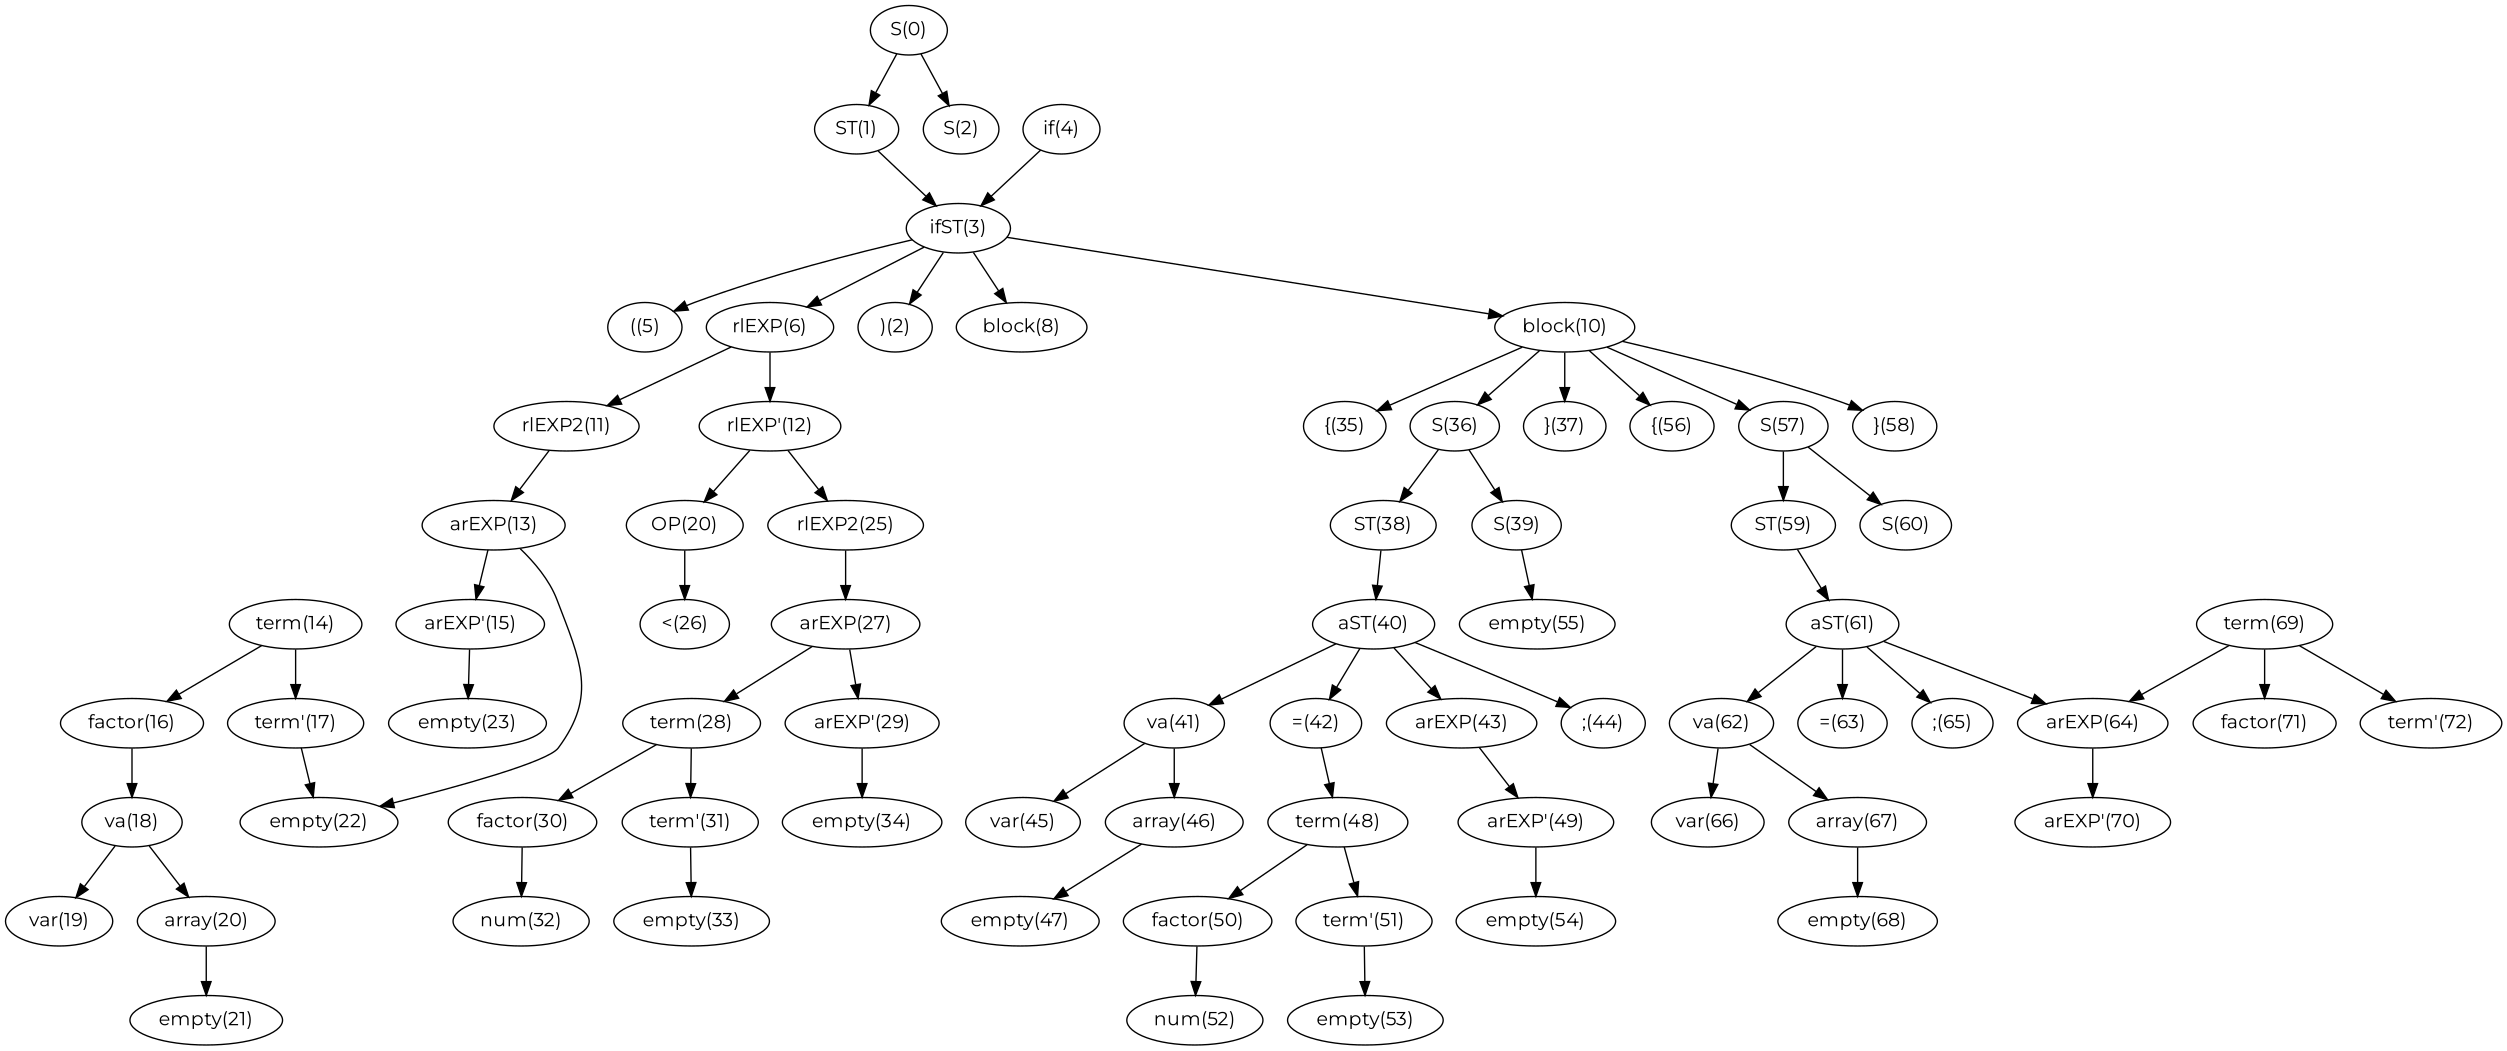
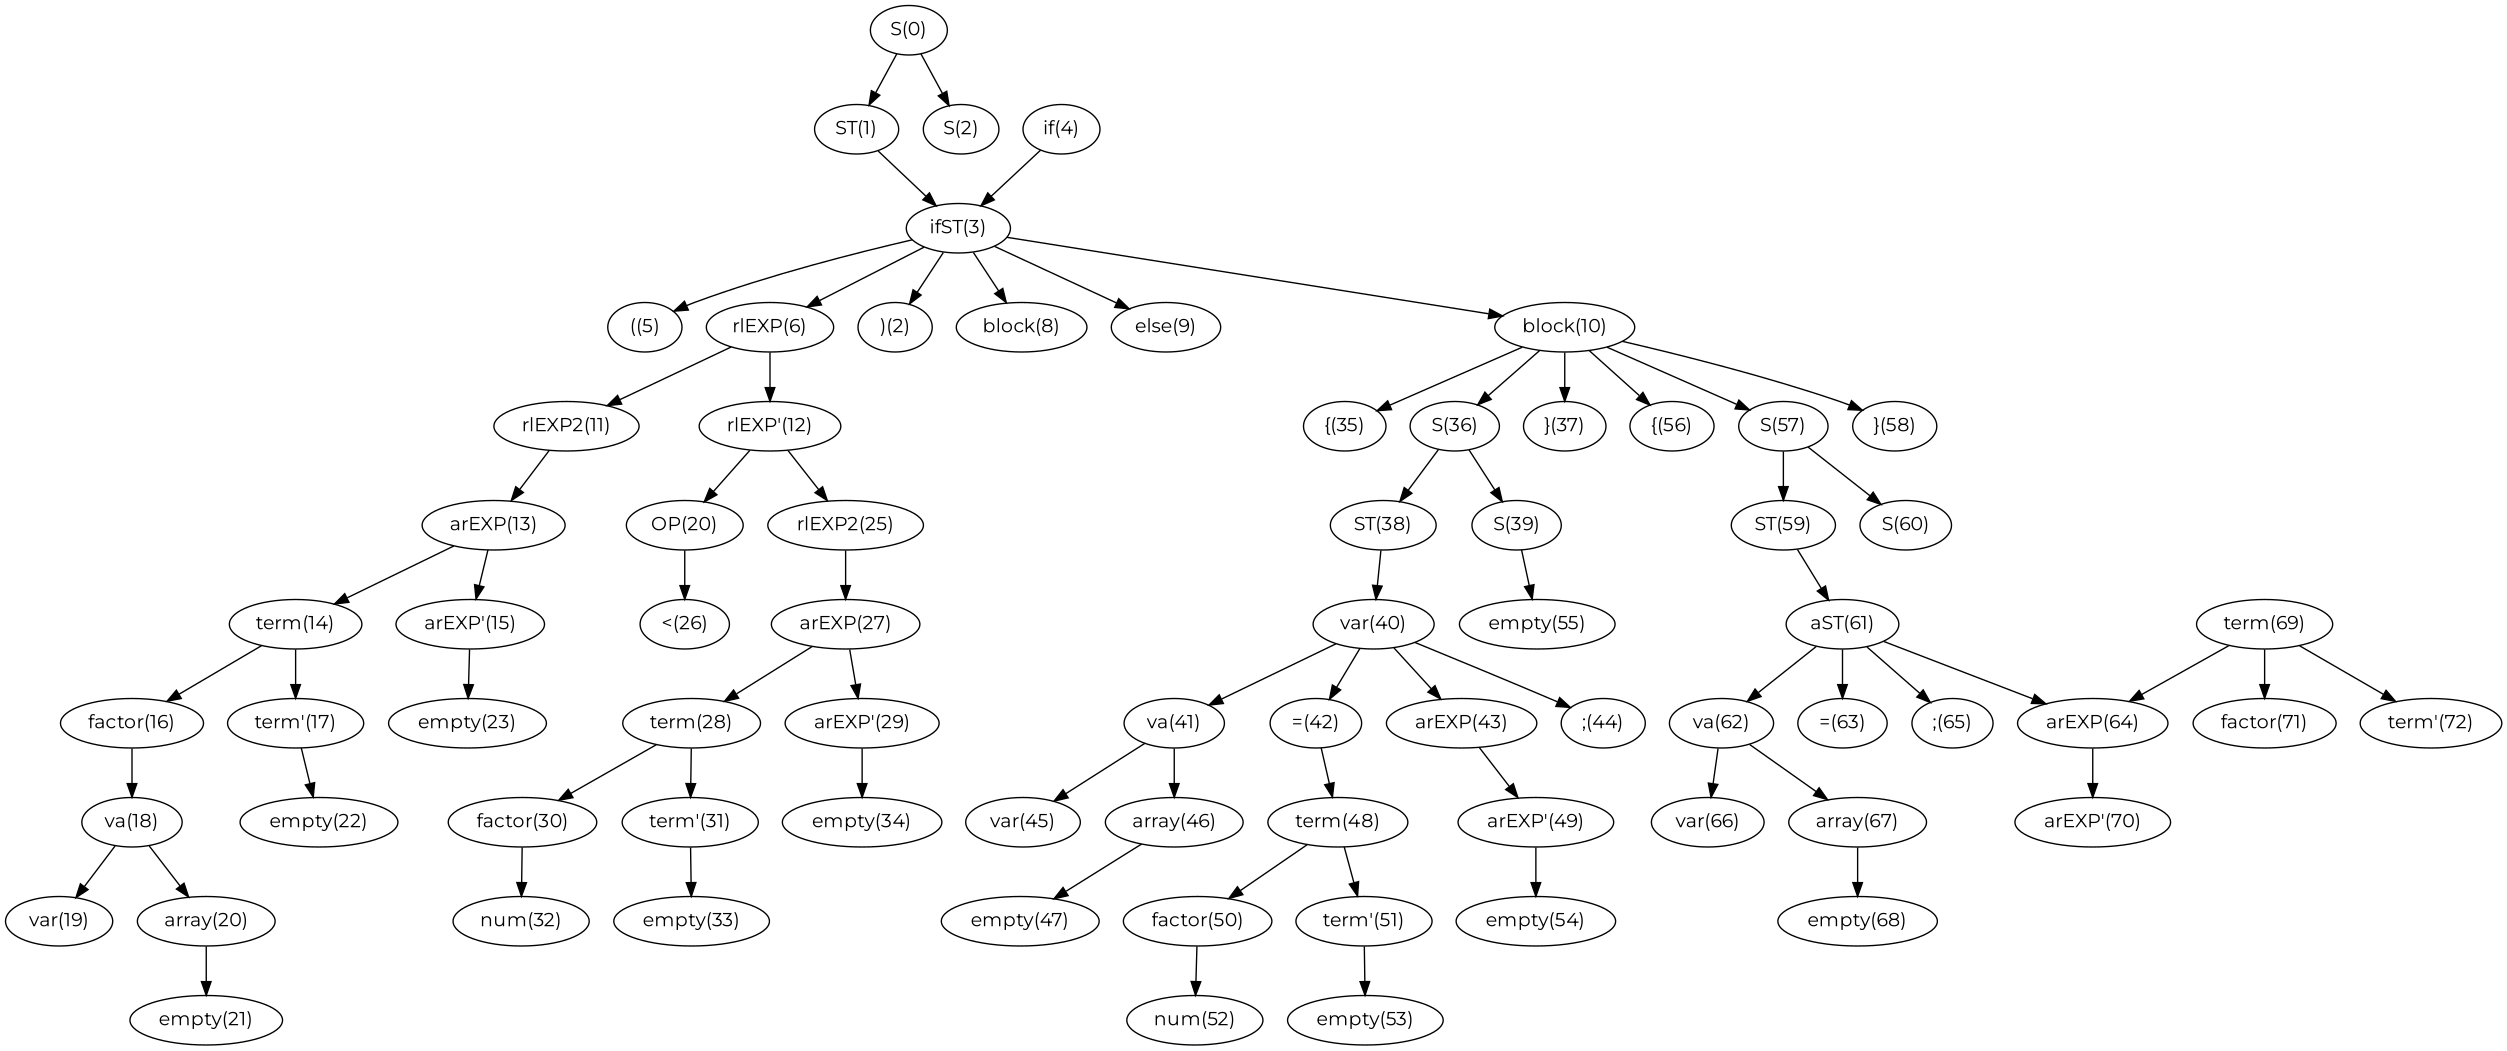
node "else(9)": added
node "aST(40)": label "aST(40)" -> "var(40)"
edge "arEXP(13)" -> "empty(22)": now "arEXP(13)" -> "term(14)"
